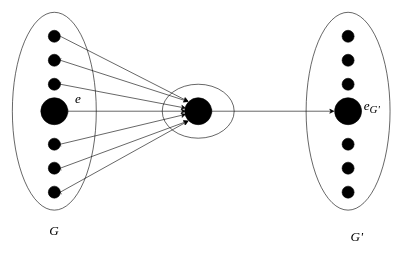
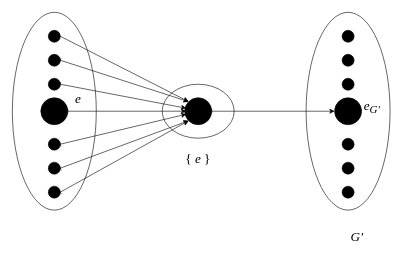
node "{ e }": added
node "G": removed
